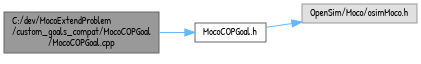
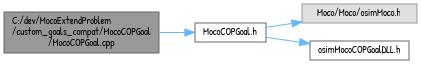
node "OpenSim/Moco/osimMoco.h": label "OpenSim/Moco/osimMoco.h" -> "Moco/Moco/osimMoco.h"
node "osimMocoCOPGoalDLL.h": added
